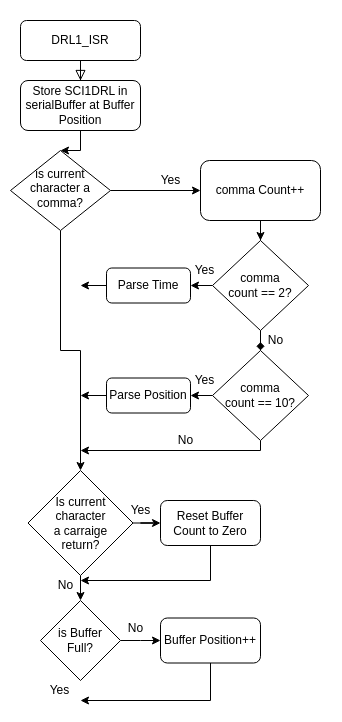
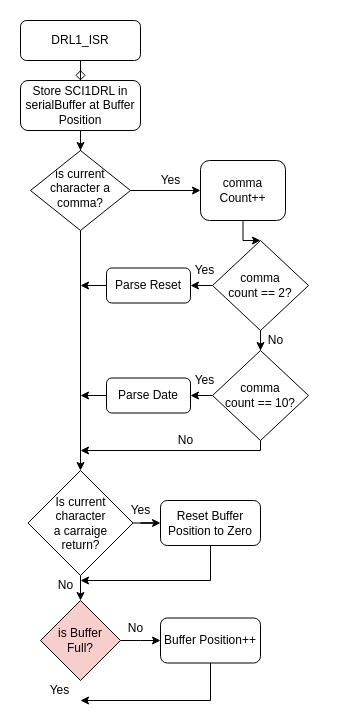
edge "DRL1_ISR" -> "Store SCI1DRL in serialBuffer at Buffer Position": arrowhead block -> diamond
node "is current character a comma?": moved (61, 191) -> (81, 191)
node "comma Count++": size 120x60 -> 85x60
node "Parse Time": label "Parse Time" -> "Parse Reset"
edge "comma count == 2?" -> "comma count == 10?": arrowhead diamond -> classic
node "Parse Position": label "Parse Position" -> "Parse Date"
node "Reset Buffer Count to Zero": label "Reset Buffer Count to Zero" -> "Reset Buffer Position to Zero"
node "is Buffer Full?": fillcolor #ffffff -> #f8cecc
